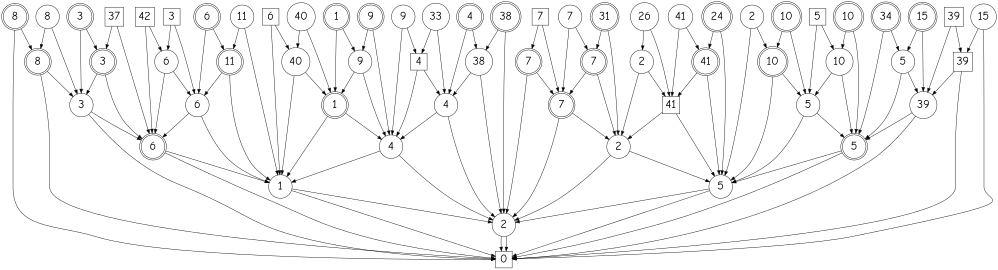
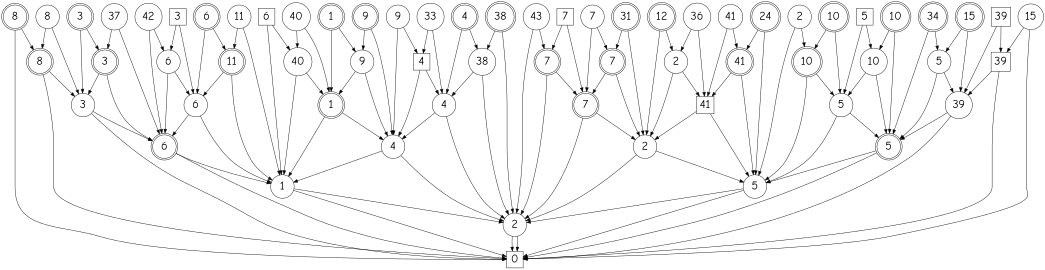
node "37": shape square -> circle
node "42": shape square -> circle
node "43": added
node "26": label "26" -> "36"
node "12": added
